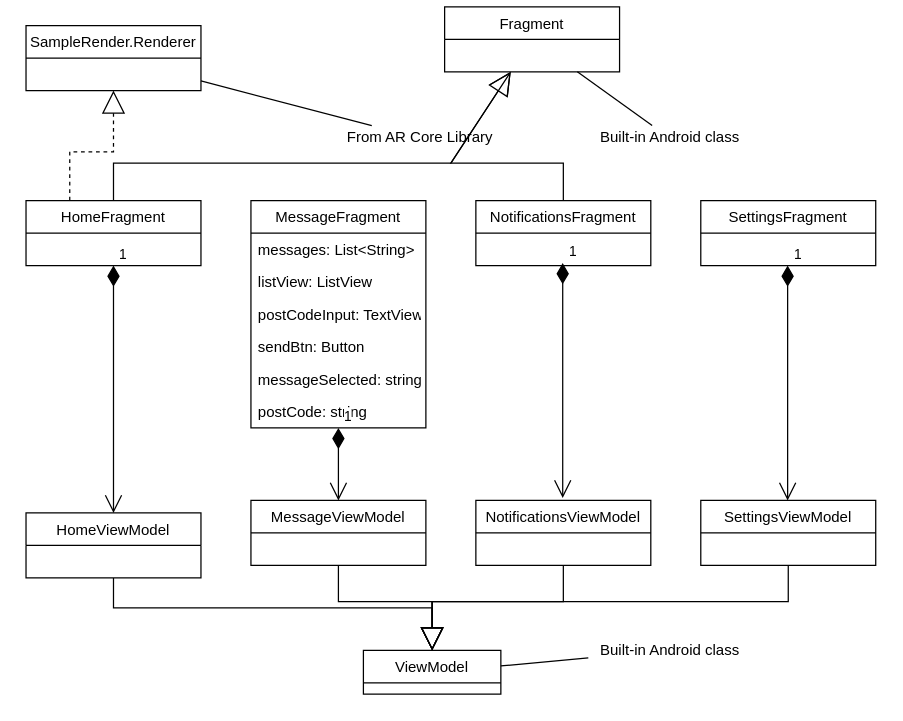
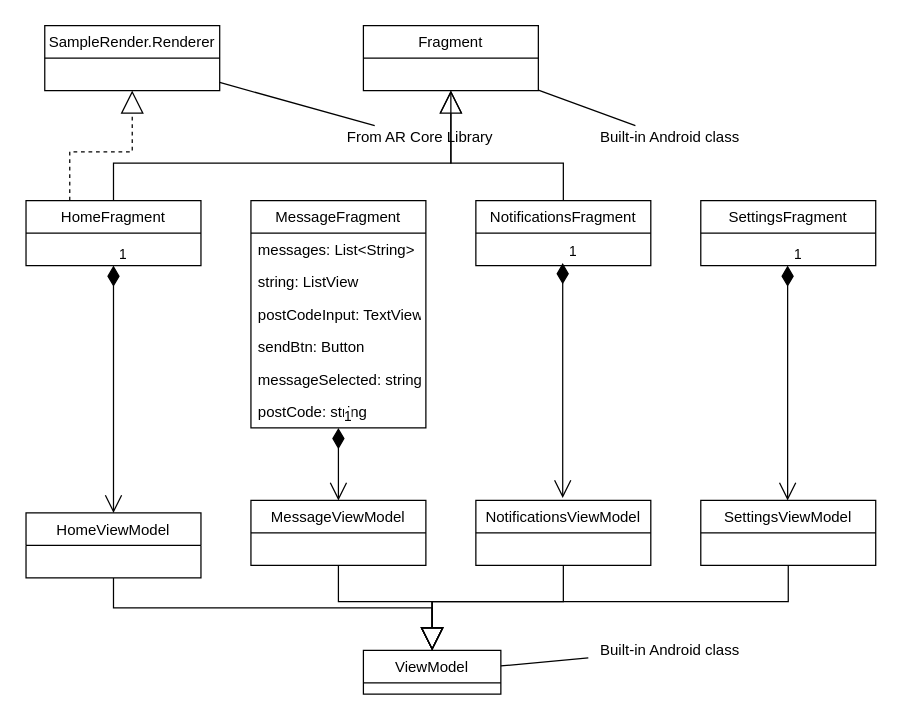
node "Fragment": moved (532, 39) -> (451, 58)
node "SampleRender.Renderer": moved (113, 58) -> (132, 58)
node "listView: ListView": label "listView: ListView" -> "string: ListView"
